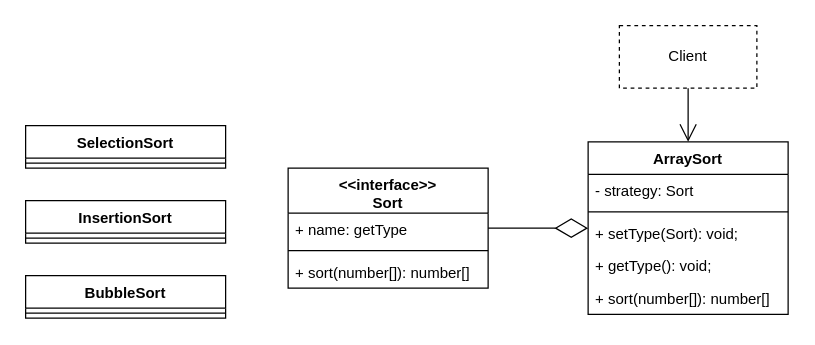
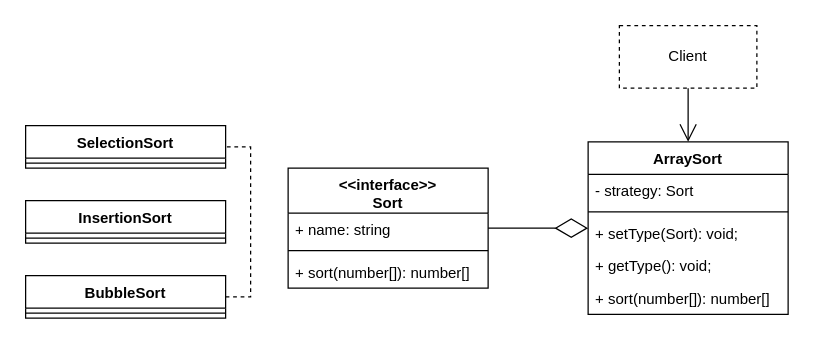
edge "SelectionSort" -- "BubbleSort": added
node "+ name: getType": label "+ name: getType" -> "+ name: string"
